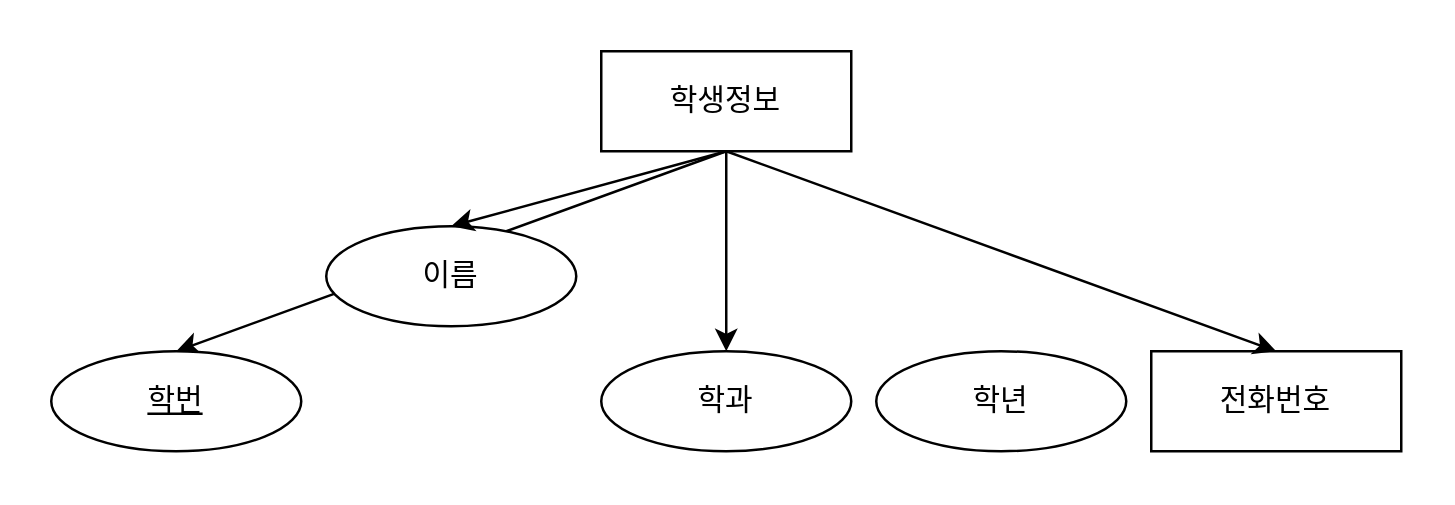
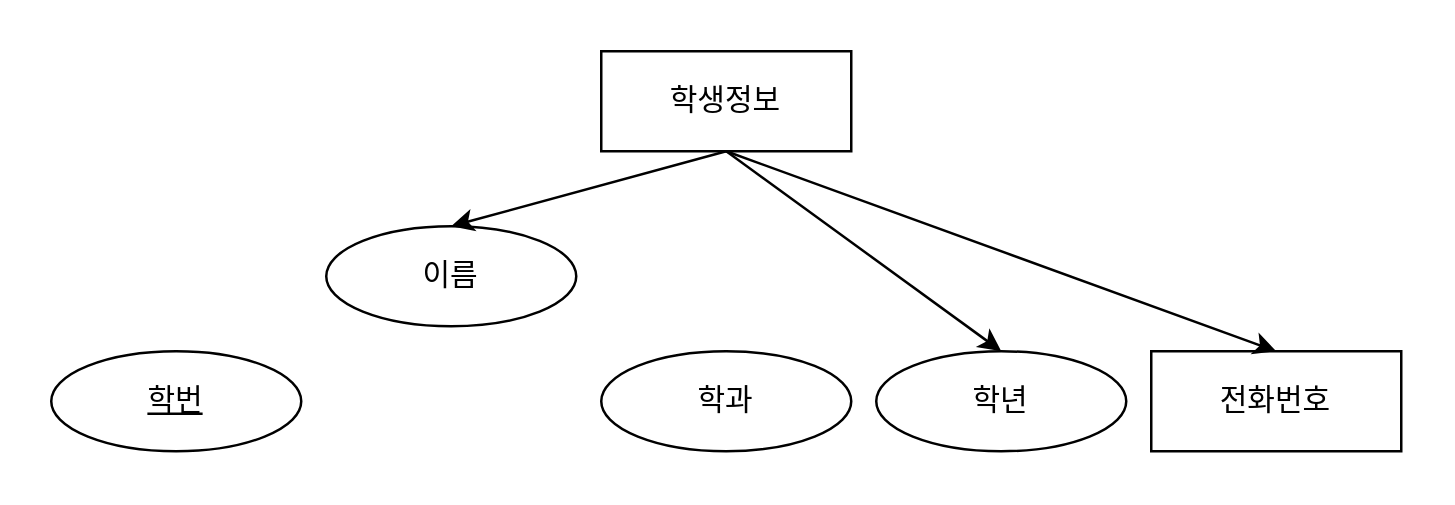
edge "학생정보" -> "학번": removed
edge "학생정보" -> "학과": removed
edge "학생정보" -> "학년": added
